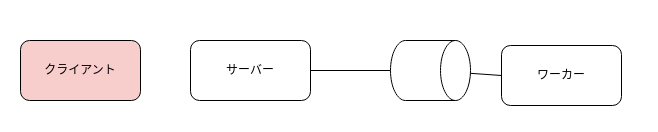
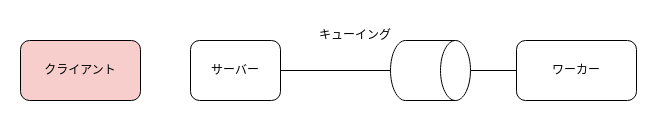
node "キューイング": added
node "サーバー": size 120x60 -> 90x60
node "ワーカー": moved (562, 76) -> (577, 71)
